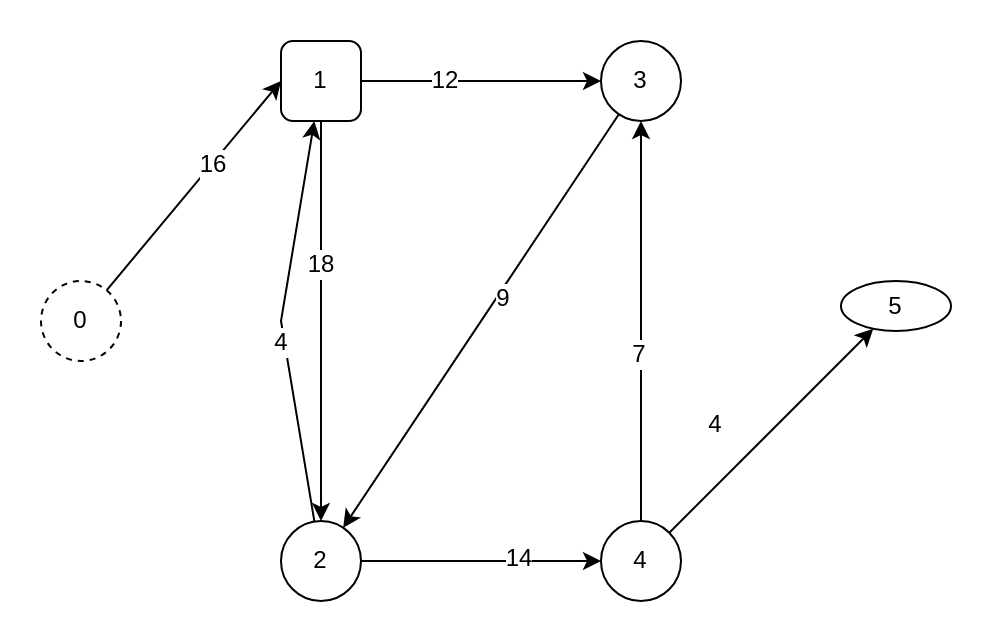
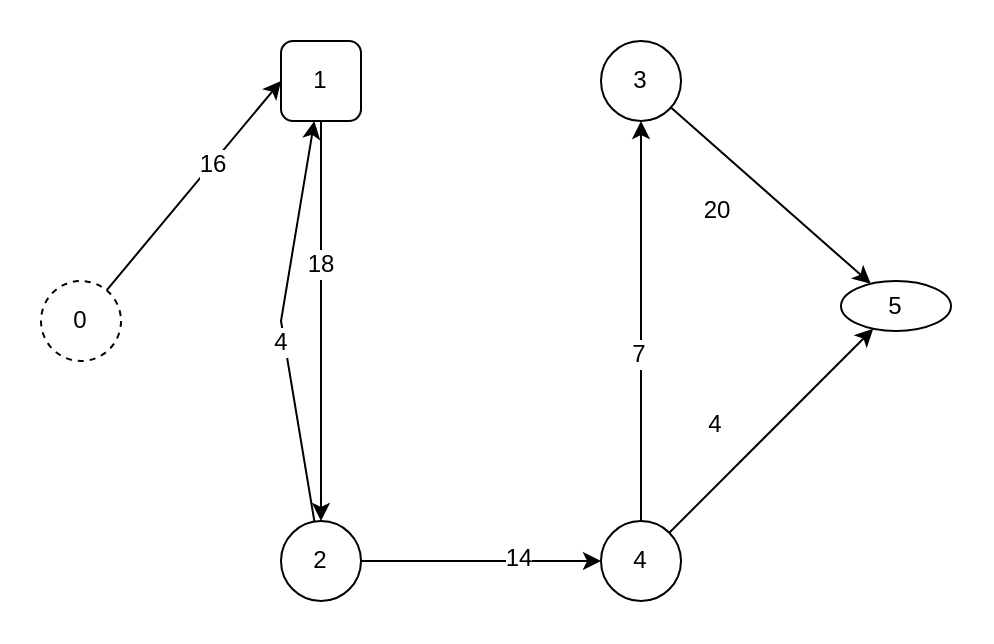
edge "1" -> "3": removed, label "12"
edge "3" -> "5": added, label "20"
edge "3" -> "2": removed, label "9"
